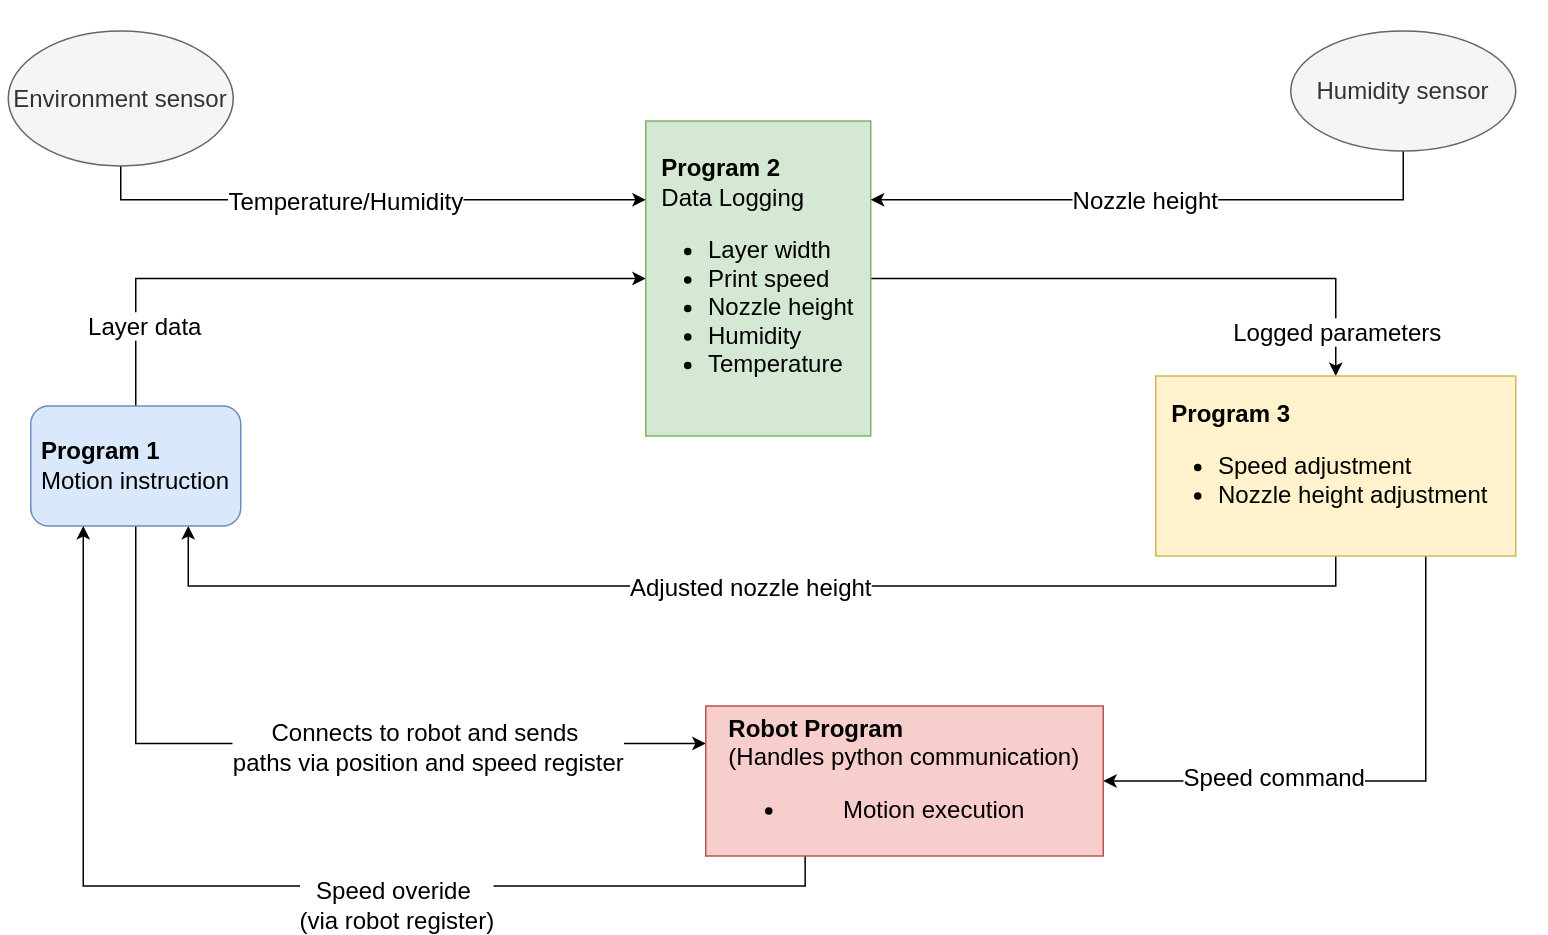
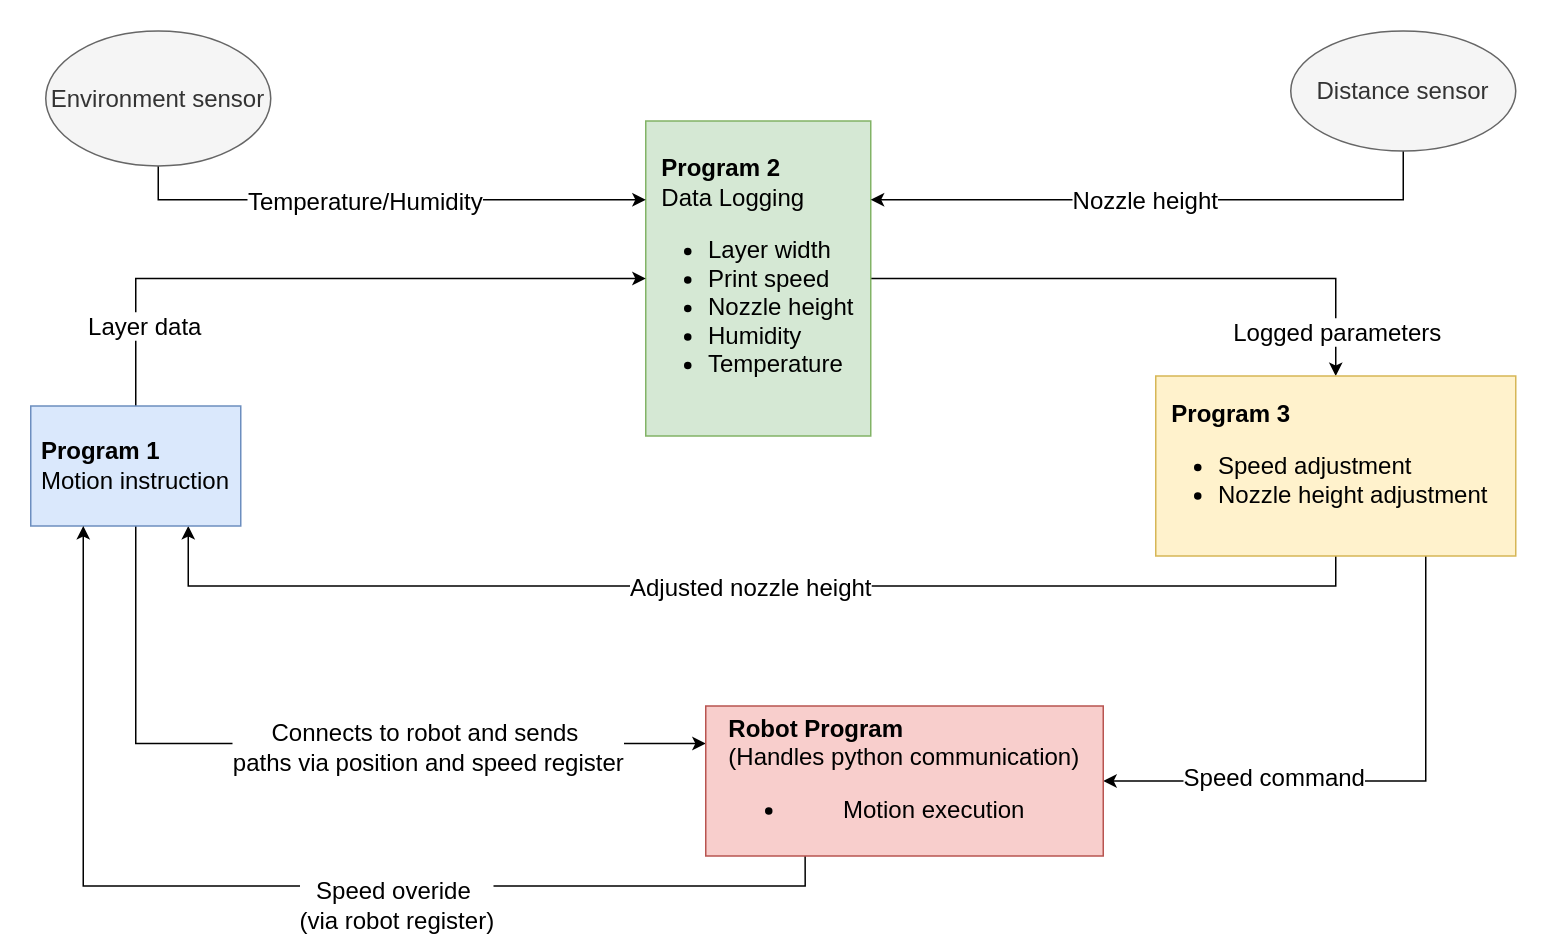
node "Humidity sensor": label "Humidity sensor" -> "Distance sensor"
node "Environment sensor": moved (121, 98) -> (158, 98)
node "Program 1 Motion instruction": shape rounded rectangle -> rectangle
